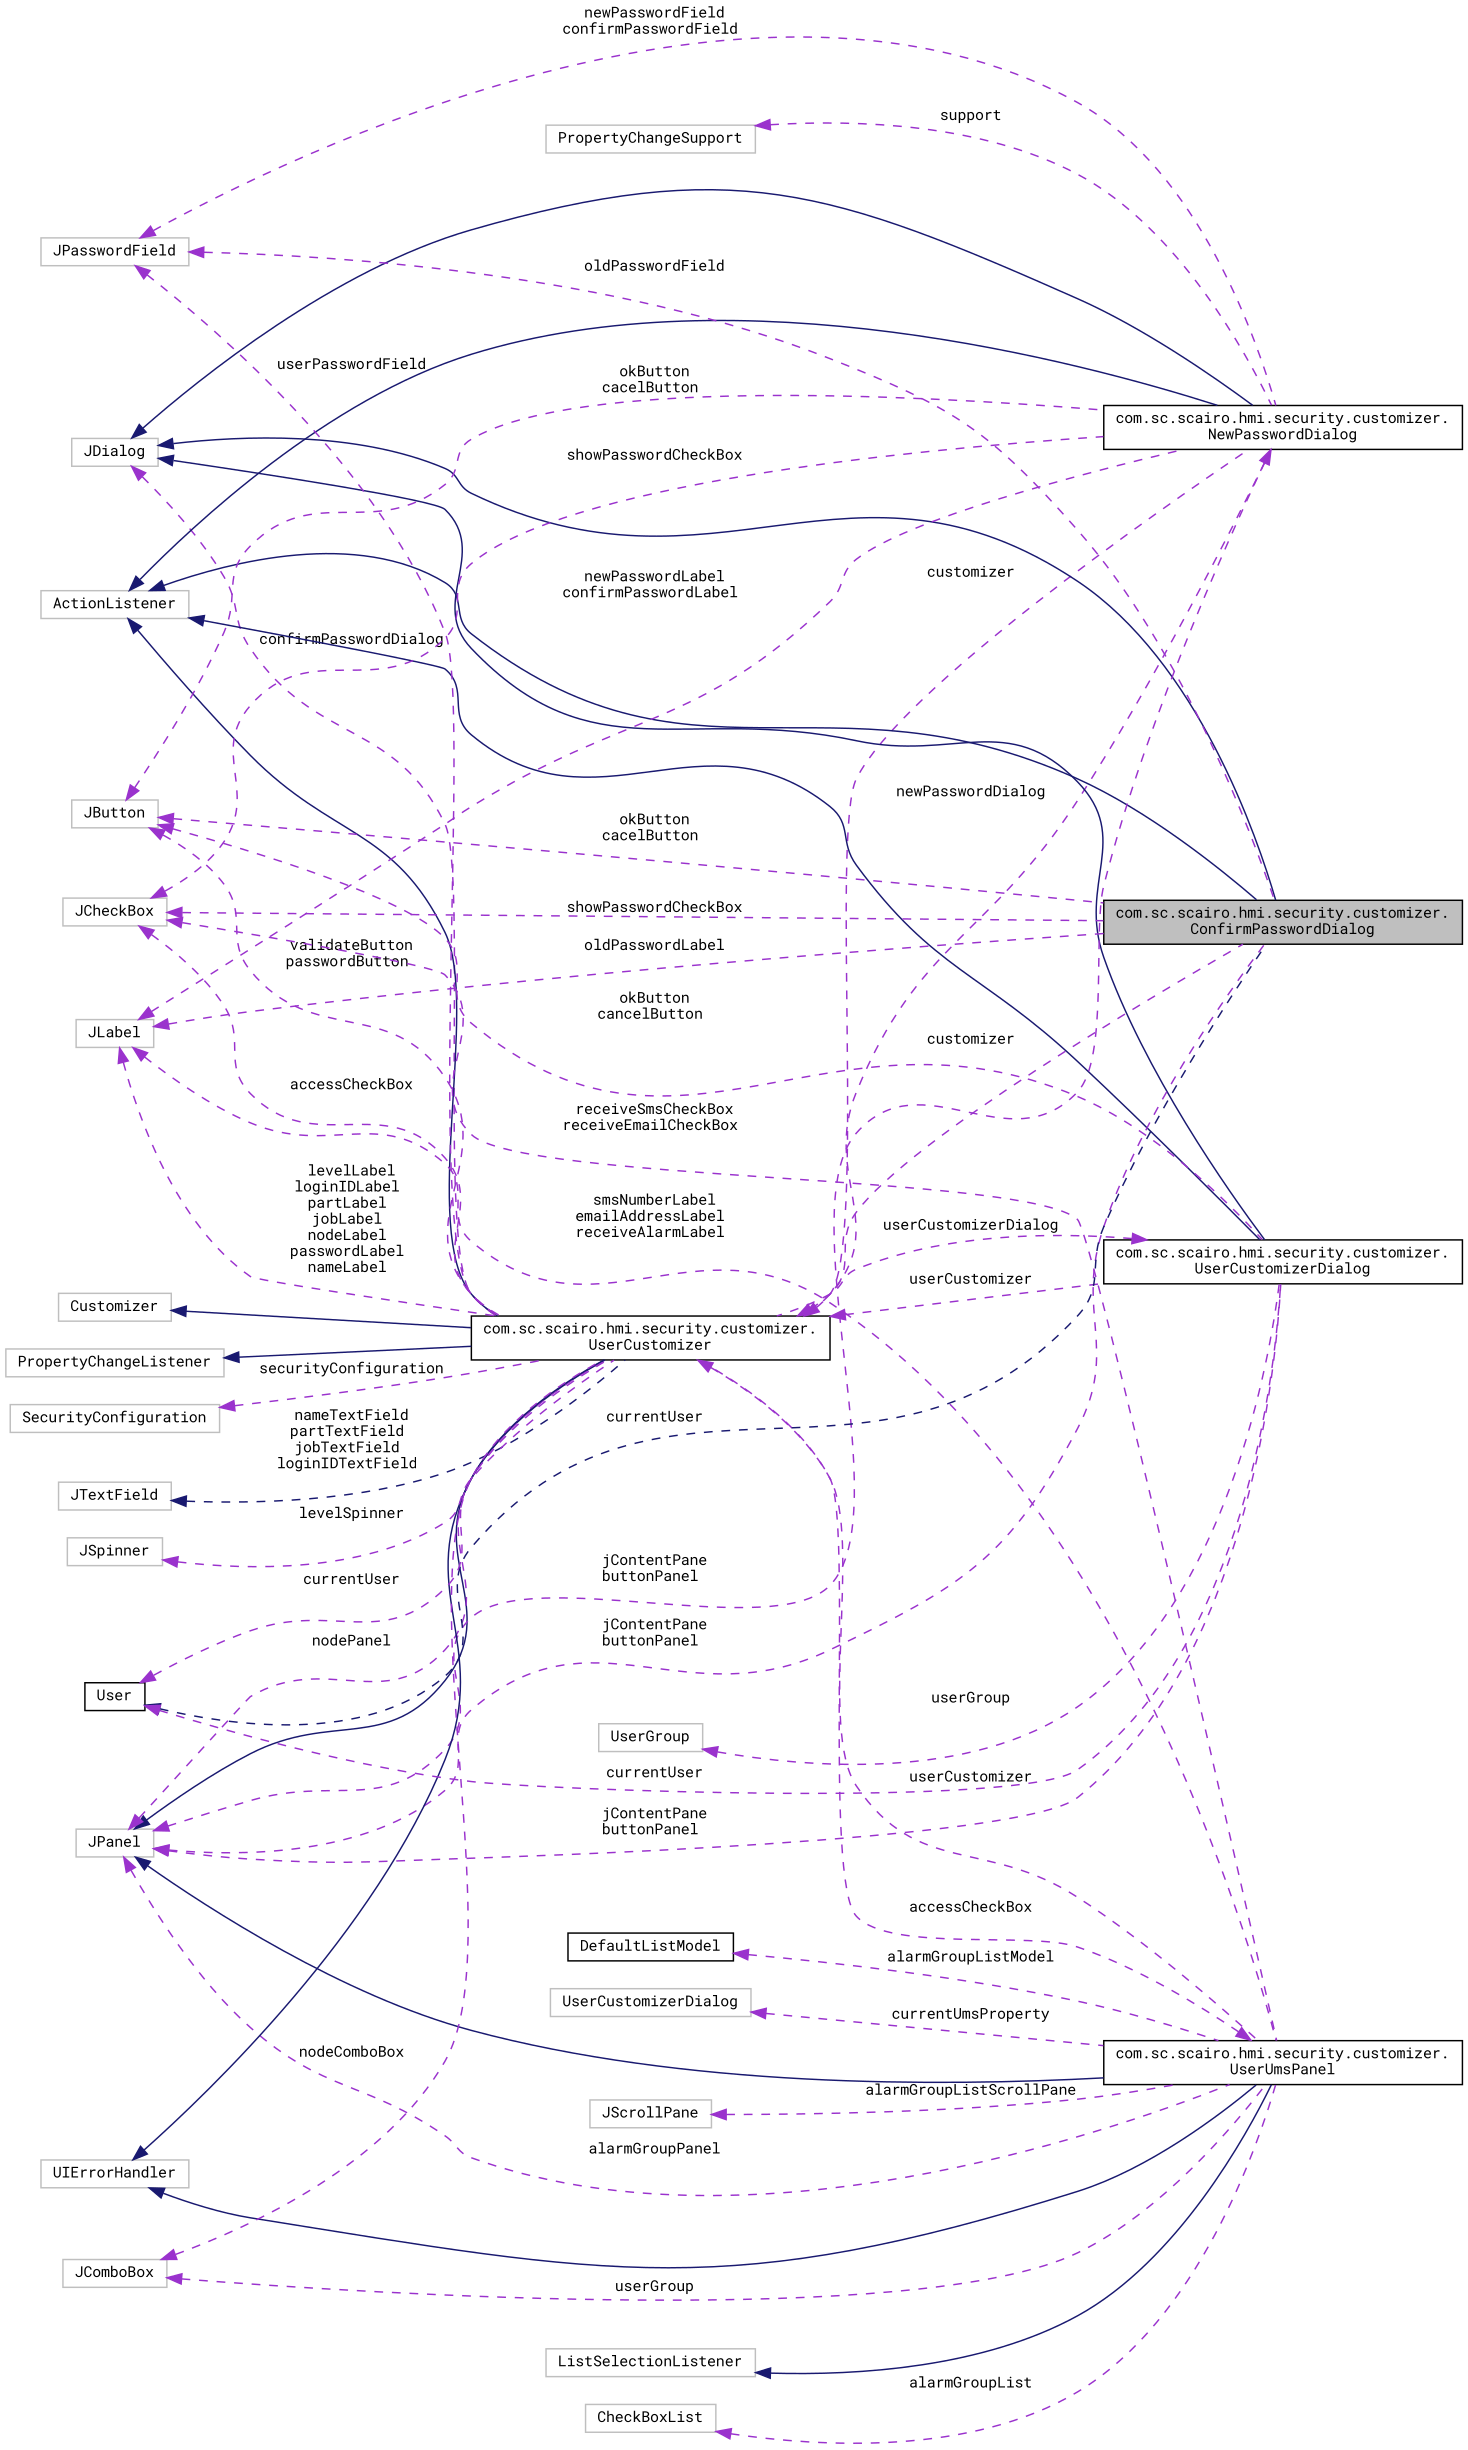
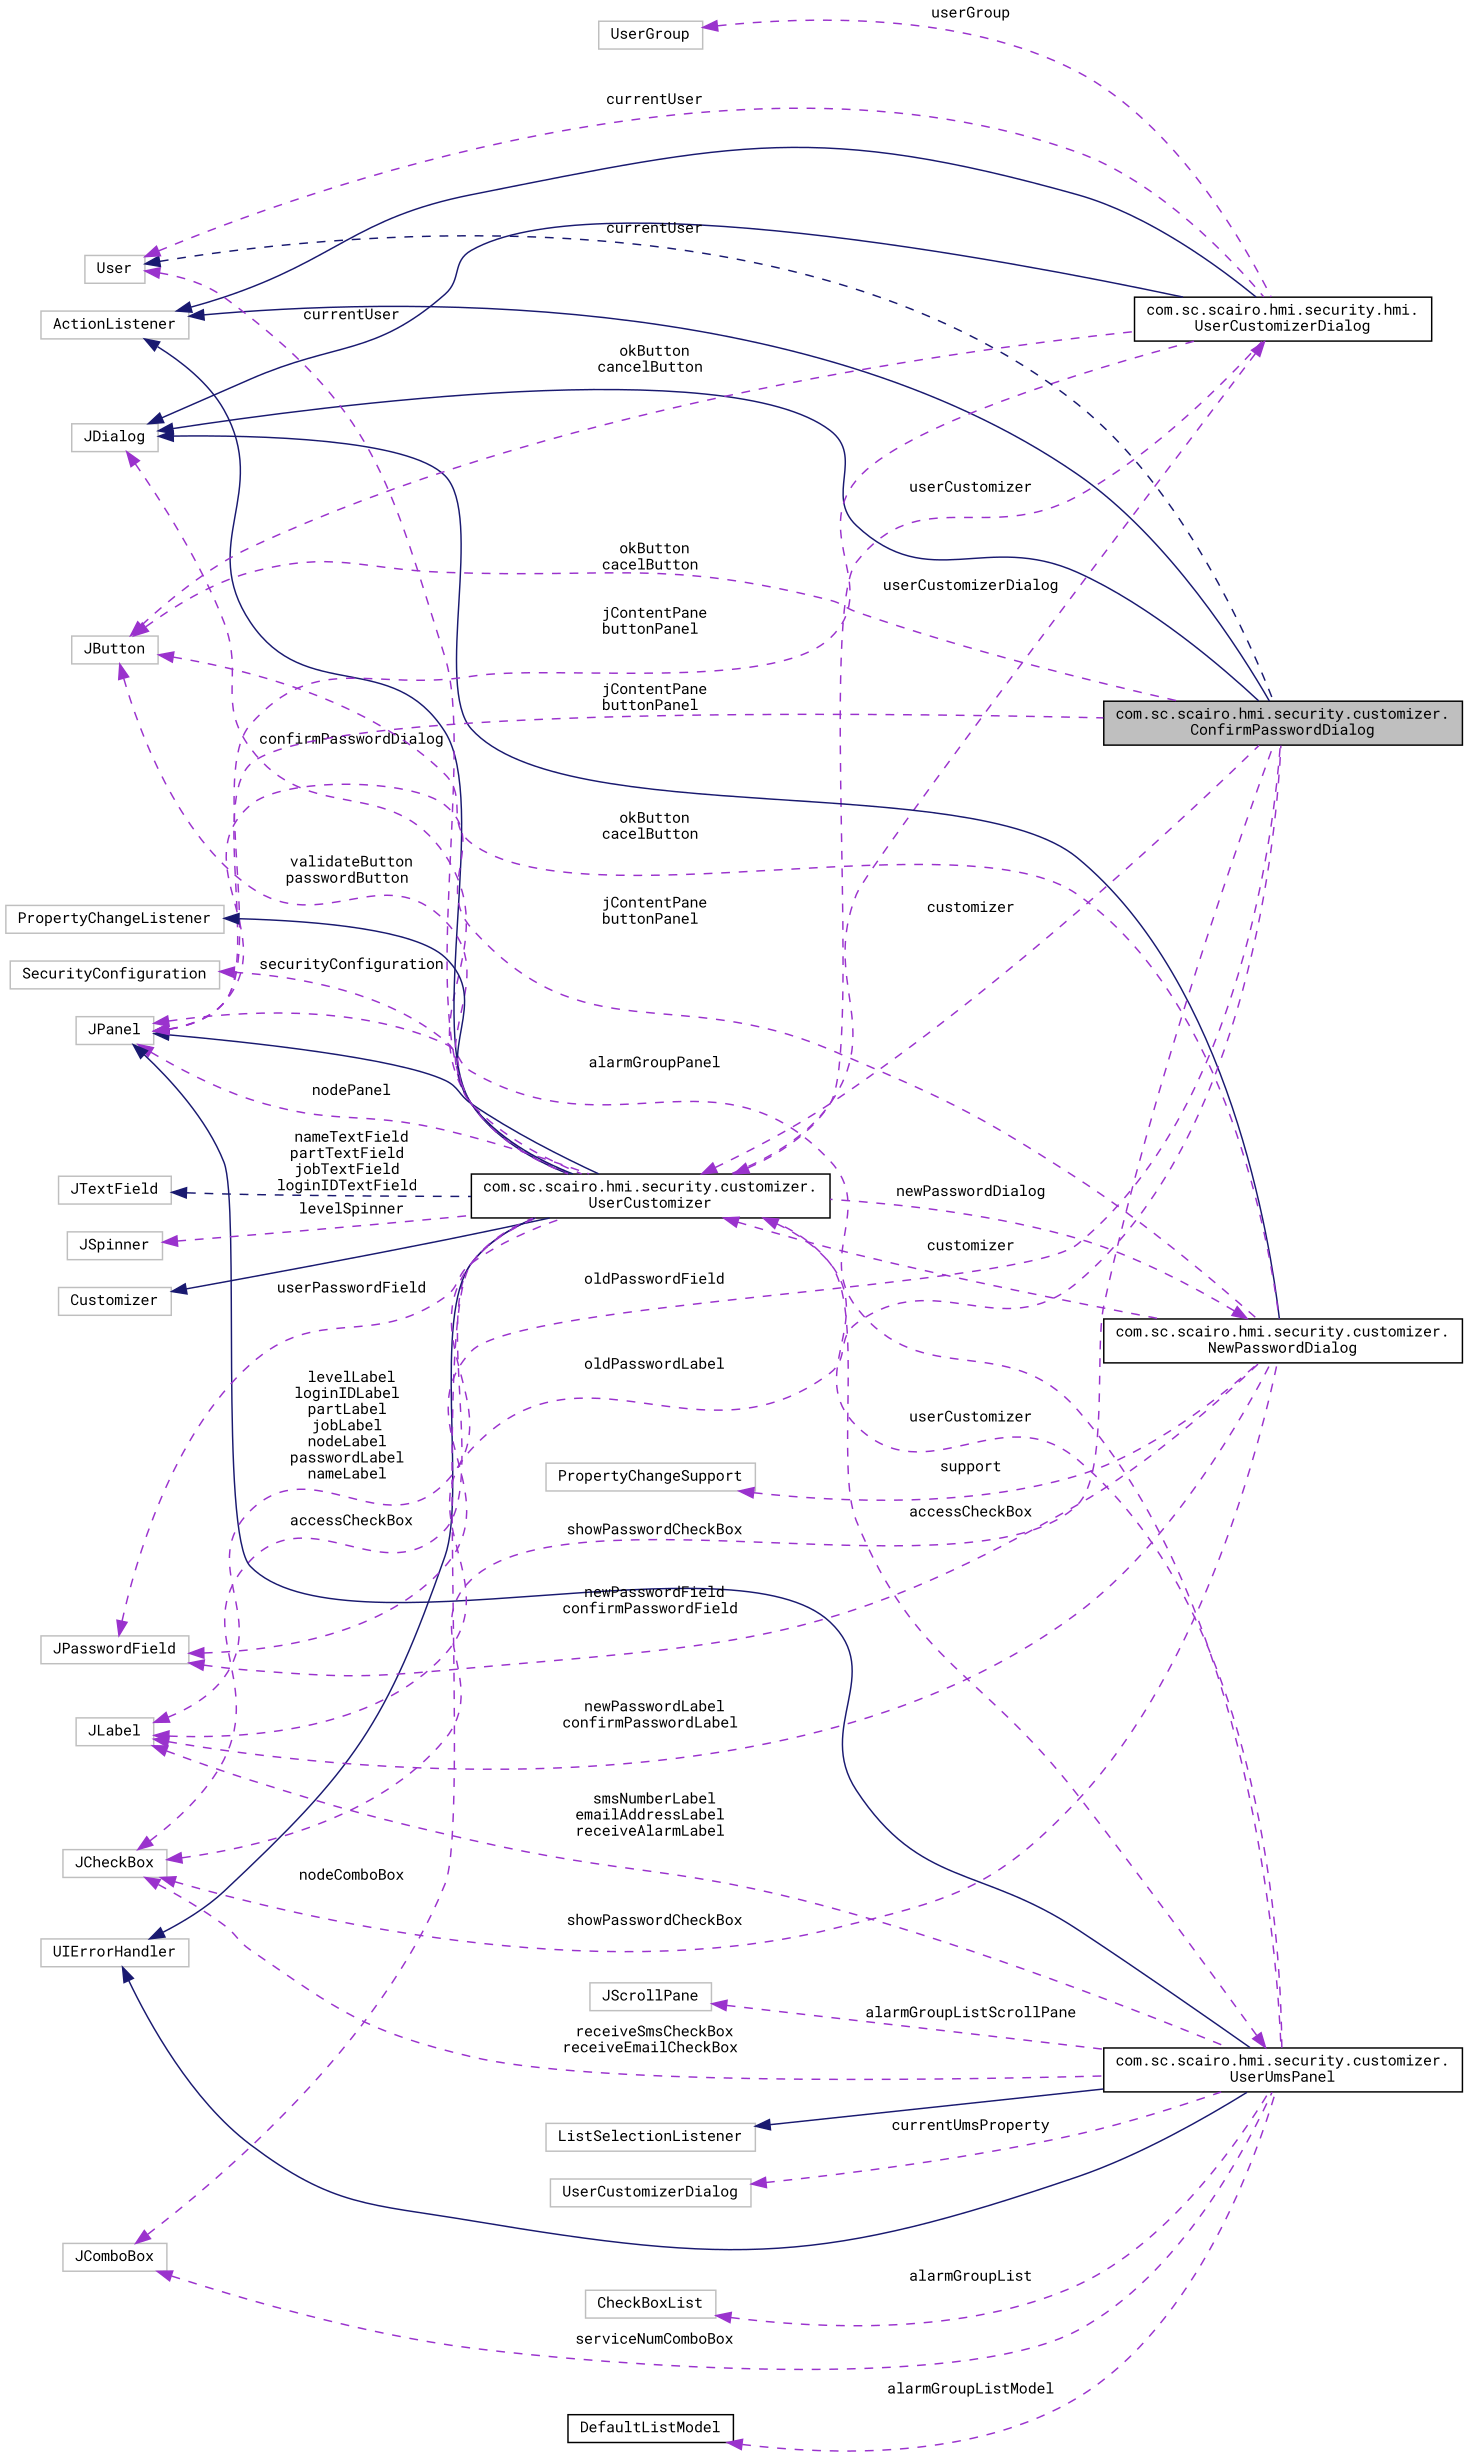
edge "com.sc.scairo.hmi.security.customizer. NewPasswordDialog" -> "ActionListener": removed
node "com.sc.scairo.hmi.security.customizer. UserCustomizerDialog": label "com.sc.scairo.hmi.security.customizer. UserCustomizerDialog" -> "com.sc.scairo.hmi.security.hmi. UserCustomizerDialog"
node "User": color black -> grey75
edge "com.sc.scairo.hmi.security.customizer. UserUmsPanel" -> "JComboBox": label " userGroup" -> " serviceNumComboBox"
